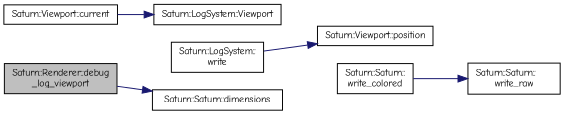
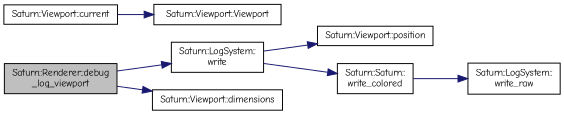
node "Saturn::LogSystem::Viewport": label "Saturn::LogSystem::Viewport" -> "Saturn::Viewport::Viewport"
edge "Saturn::Renderer::debug _log_viewport" -> "Saturn::LogSystem:: write": added
edge "Saturn::LogSystem:: write" -> "Saturn::Saturn:: write_colored": added
node "Saturn::Saturn:: write_raw": label "Saturn::Saturn:: write_raw" -> "Saturn::LogSystem:: write_raw"
node "Saturn::Saturn::dimensions": label "Saturn::Saturn::dimensions" -> "Saturn::Viewport::dimensions"
